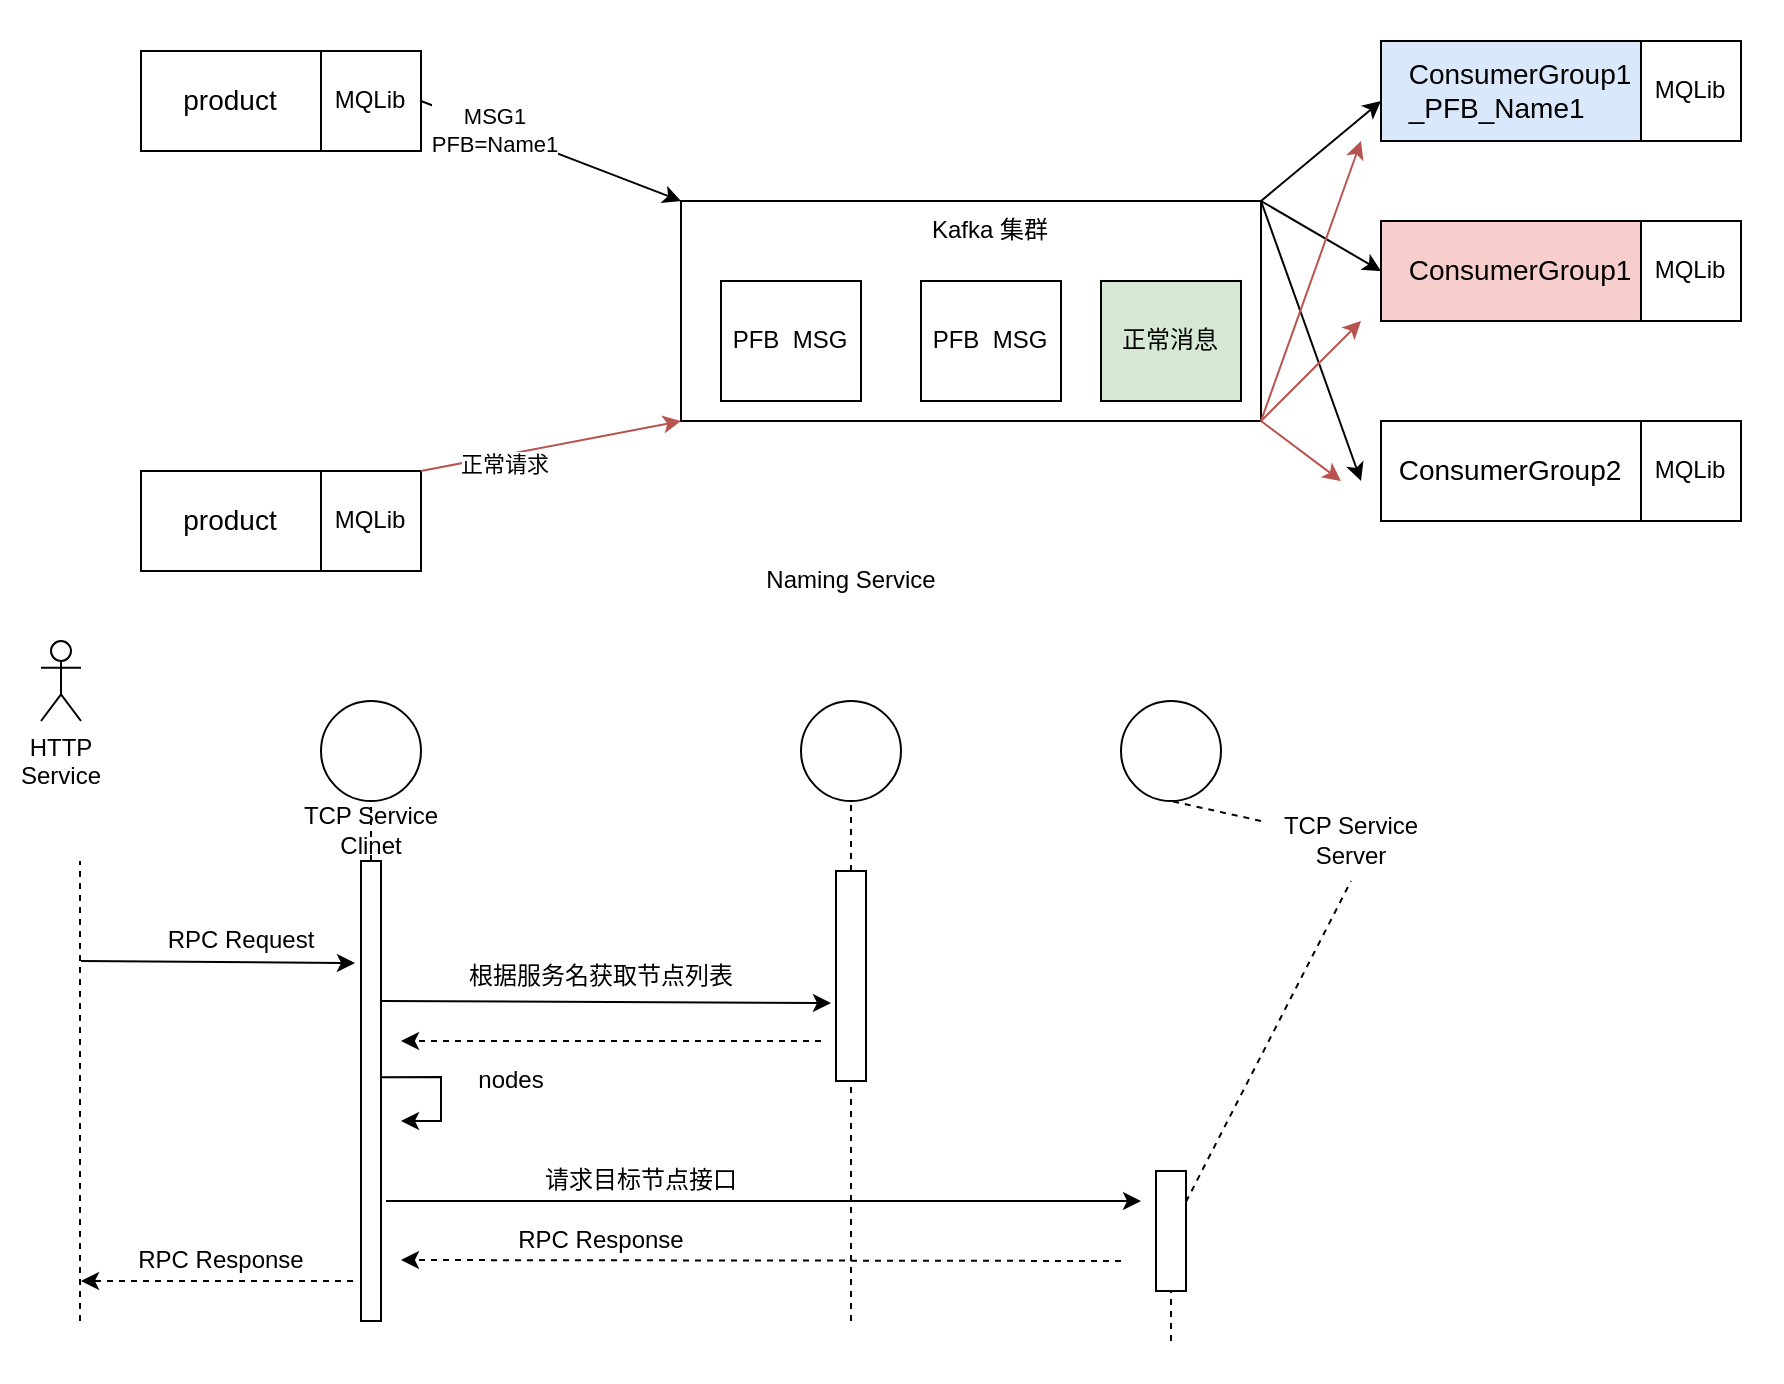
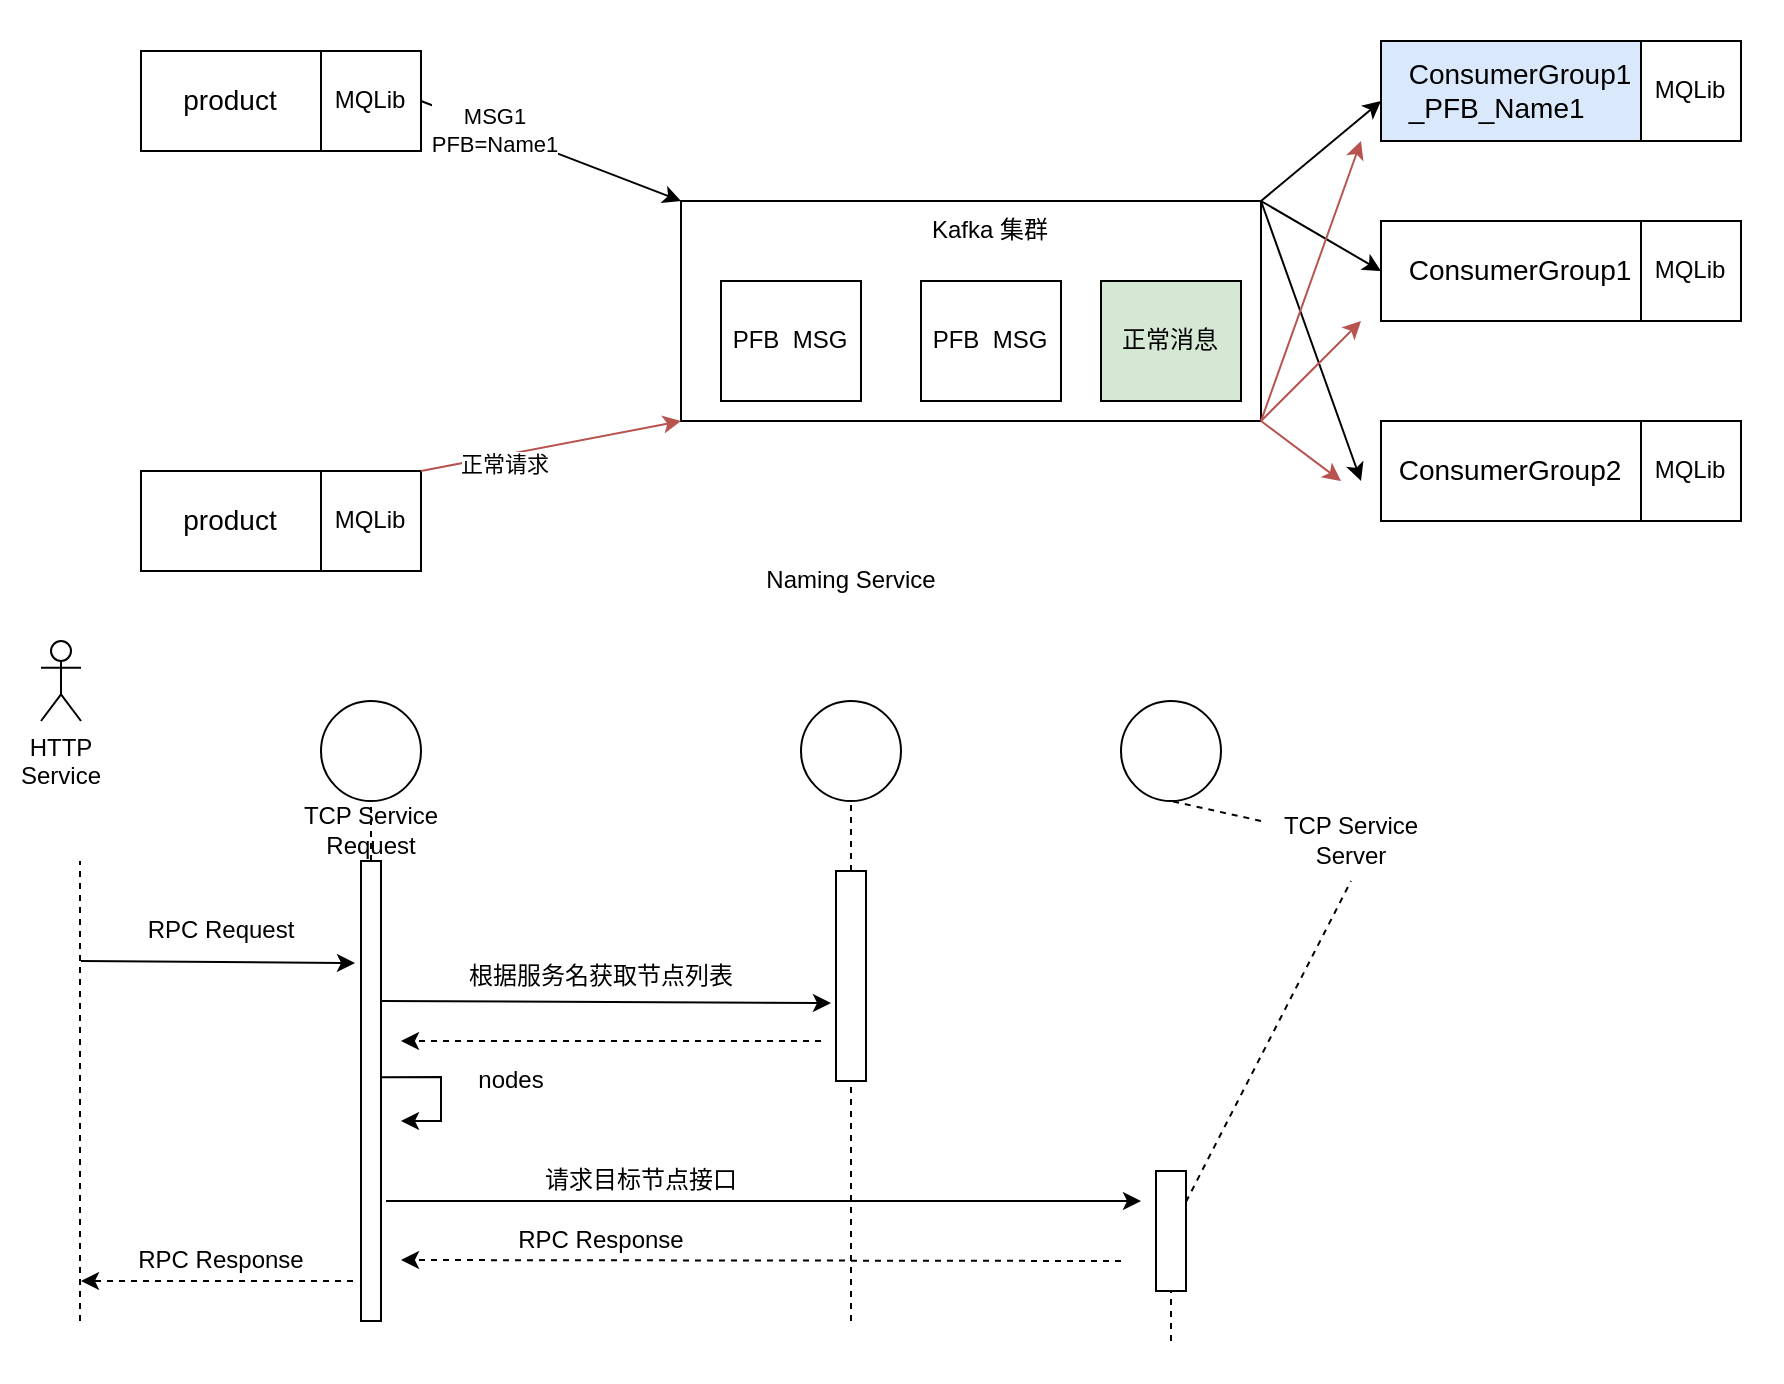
node "ConsumerGroup1": fillcolor #f8cecc -> #ffffff
node "TCP Service Clinet": label "TCP Service Clinet" -> "TCP Service Request"
node "RPC Request": moved (241, 941) -> (221, 931)
